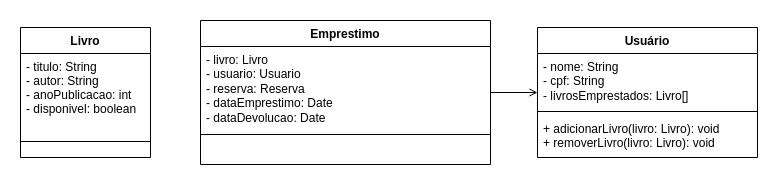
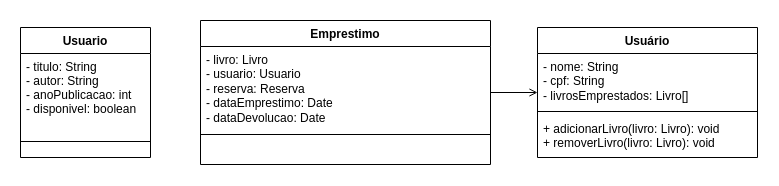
node "Livro": label "Livro" -> "Usuario"
